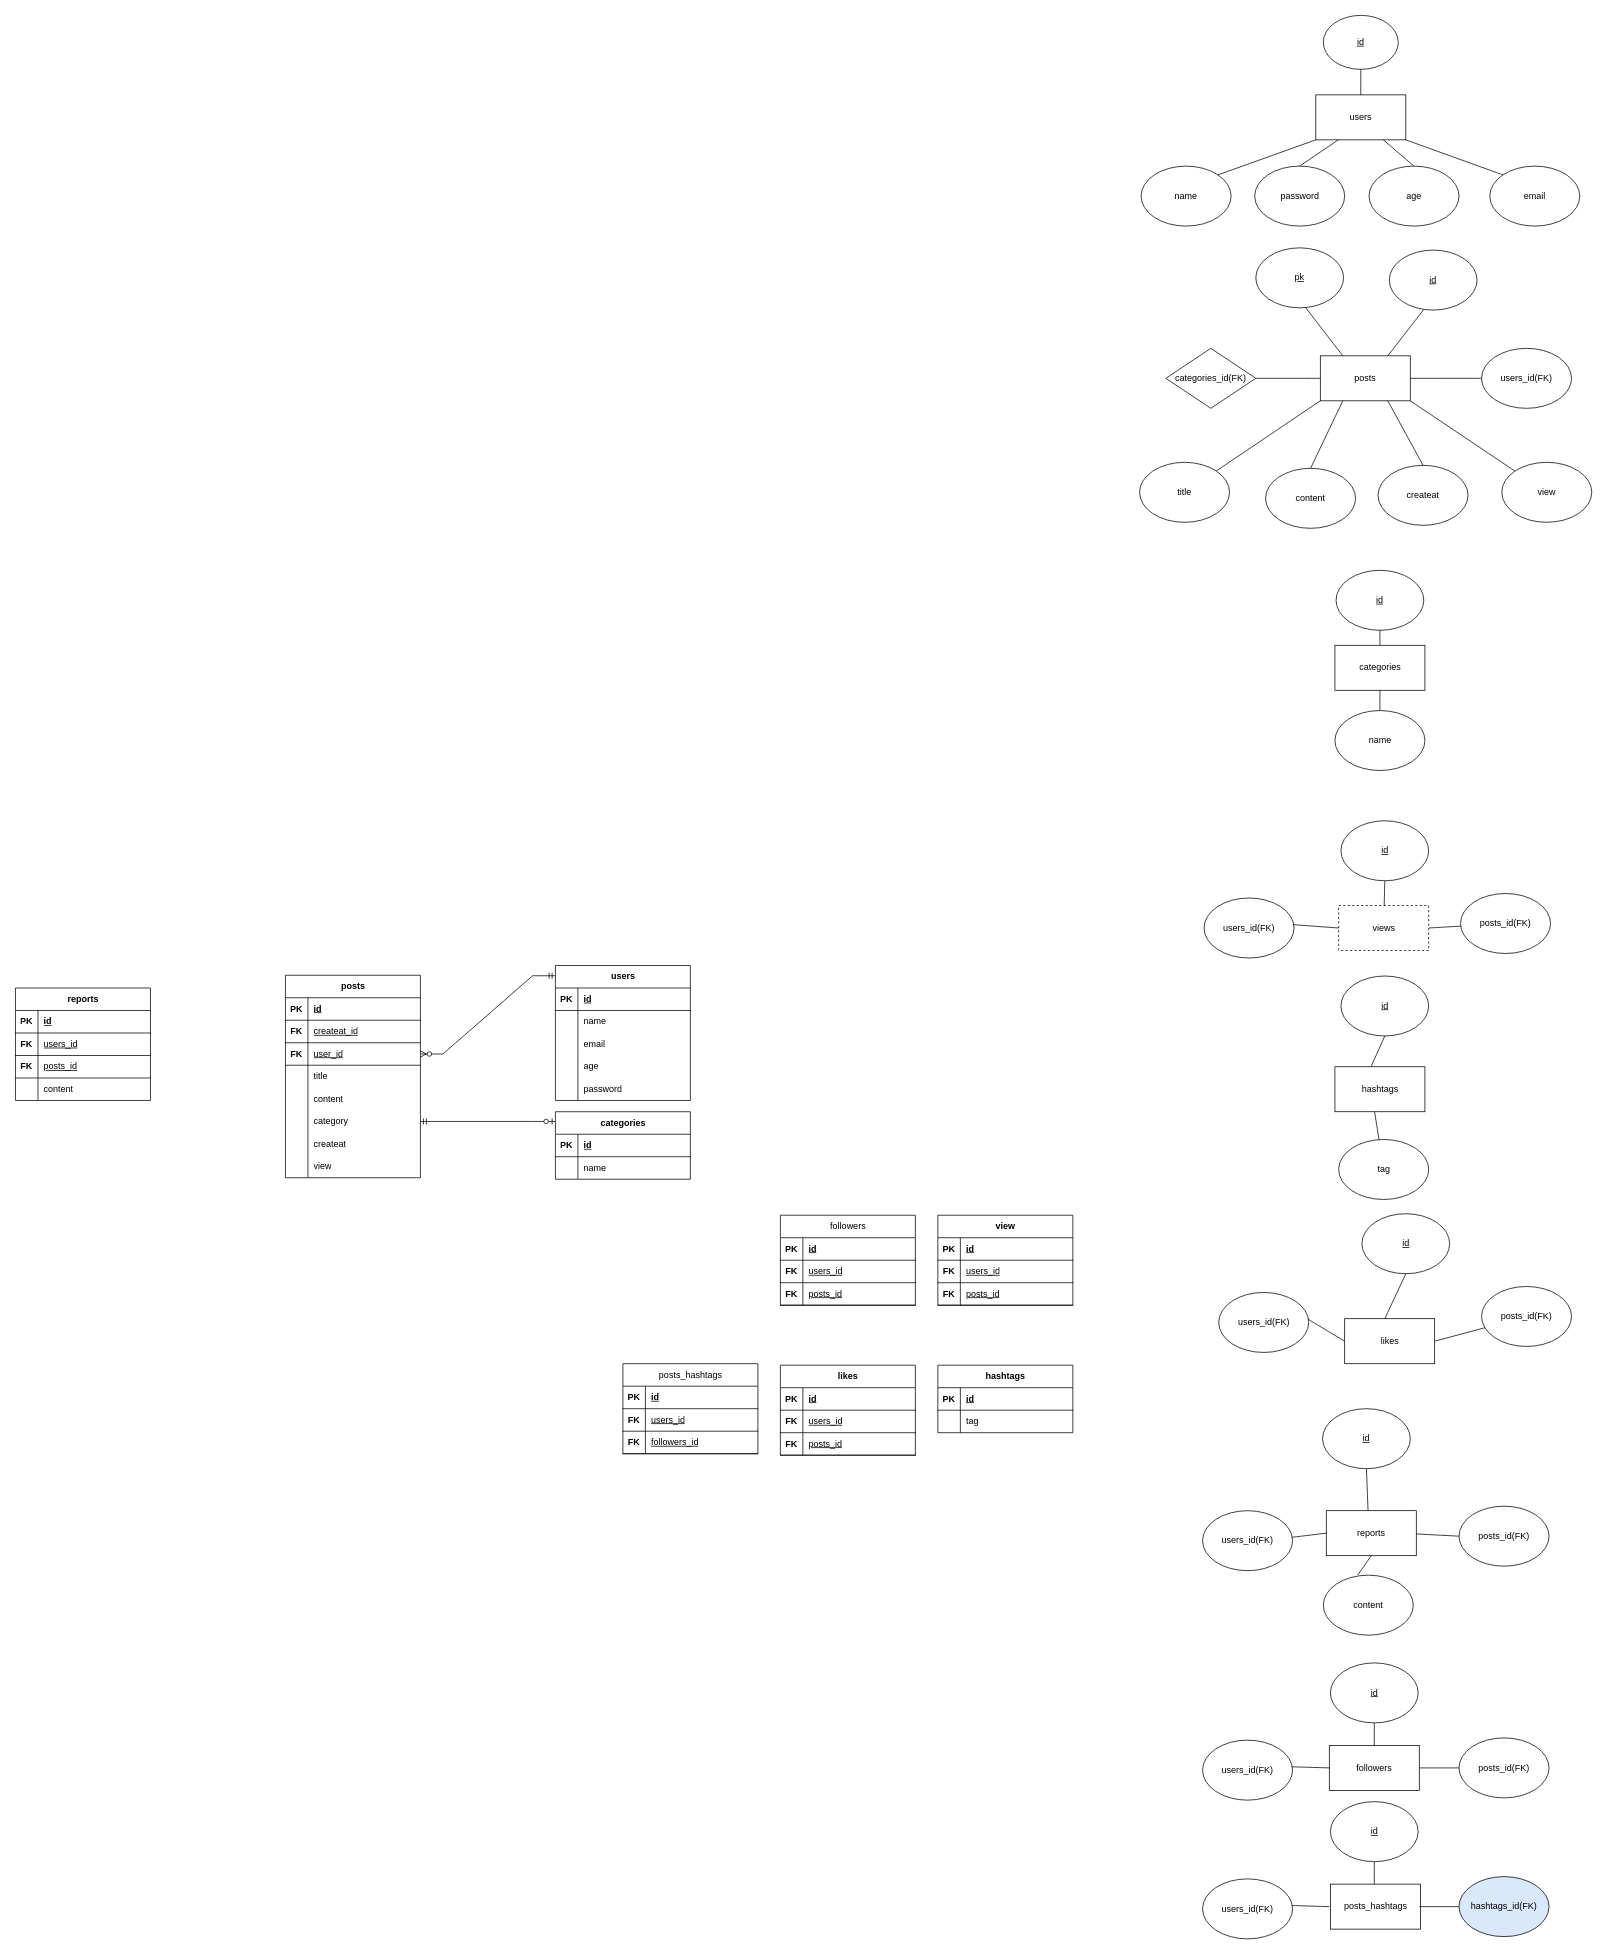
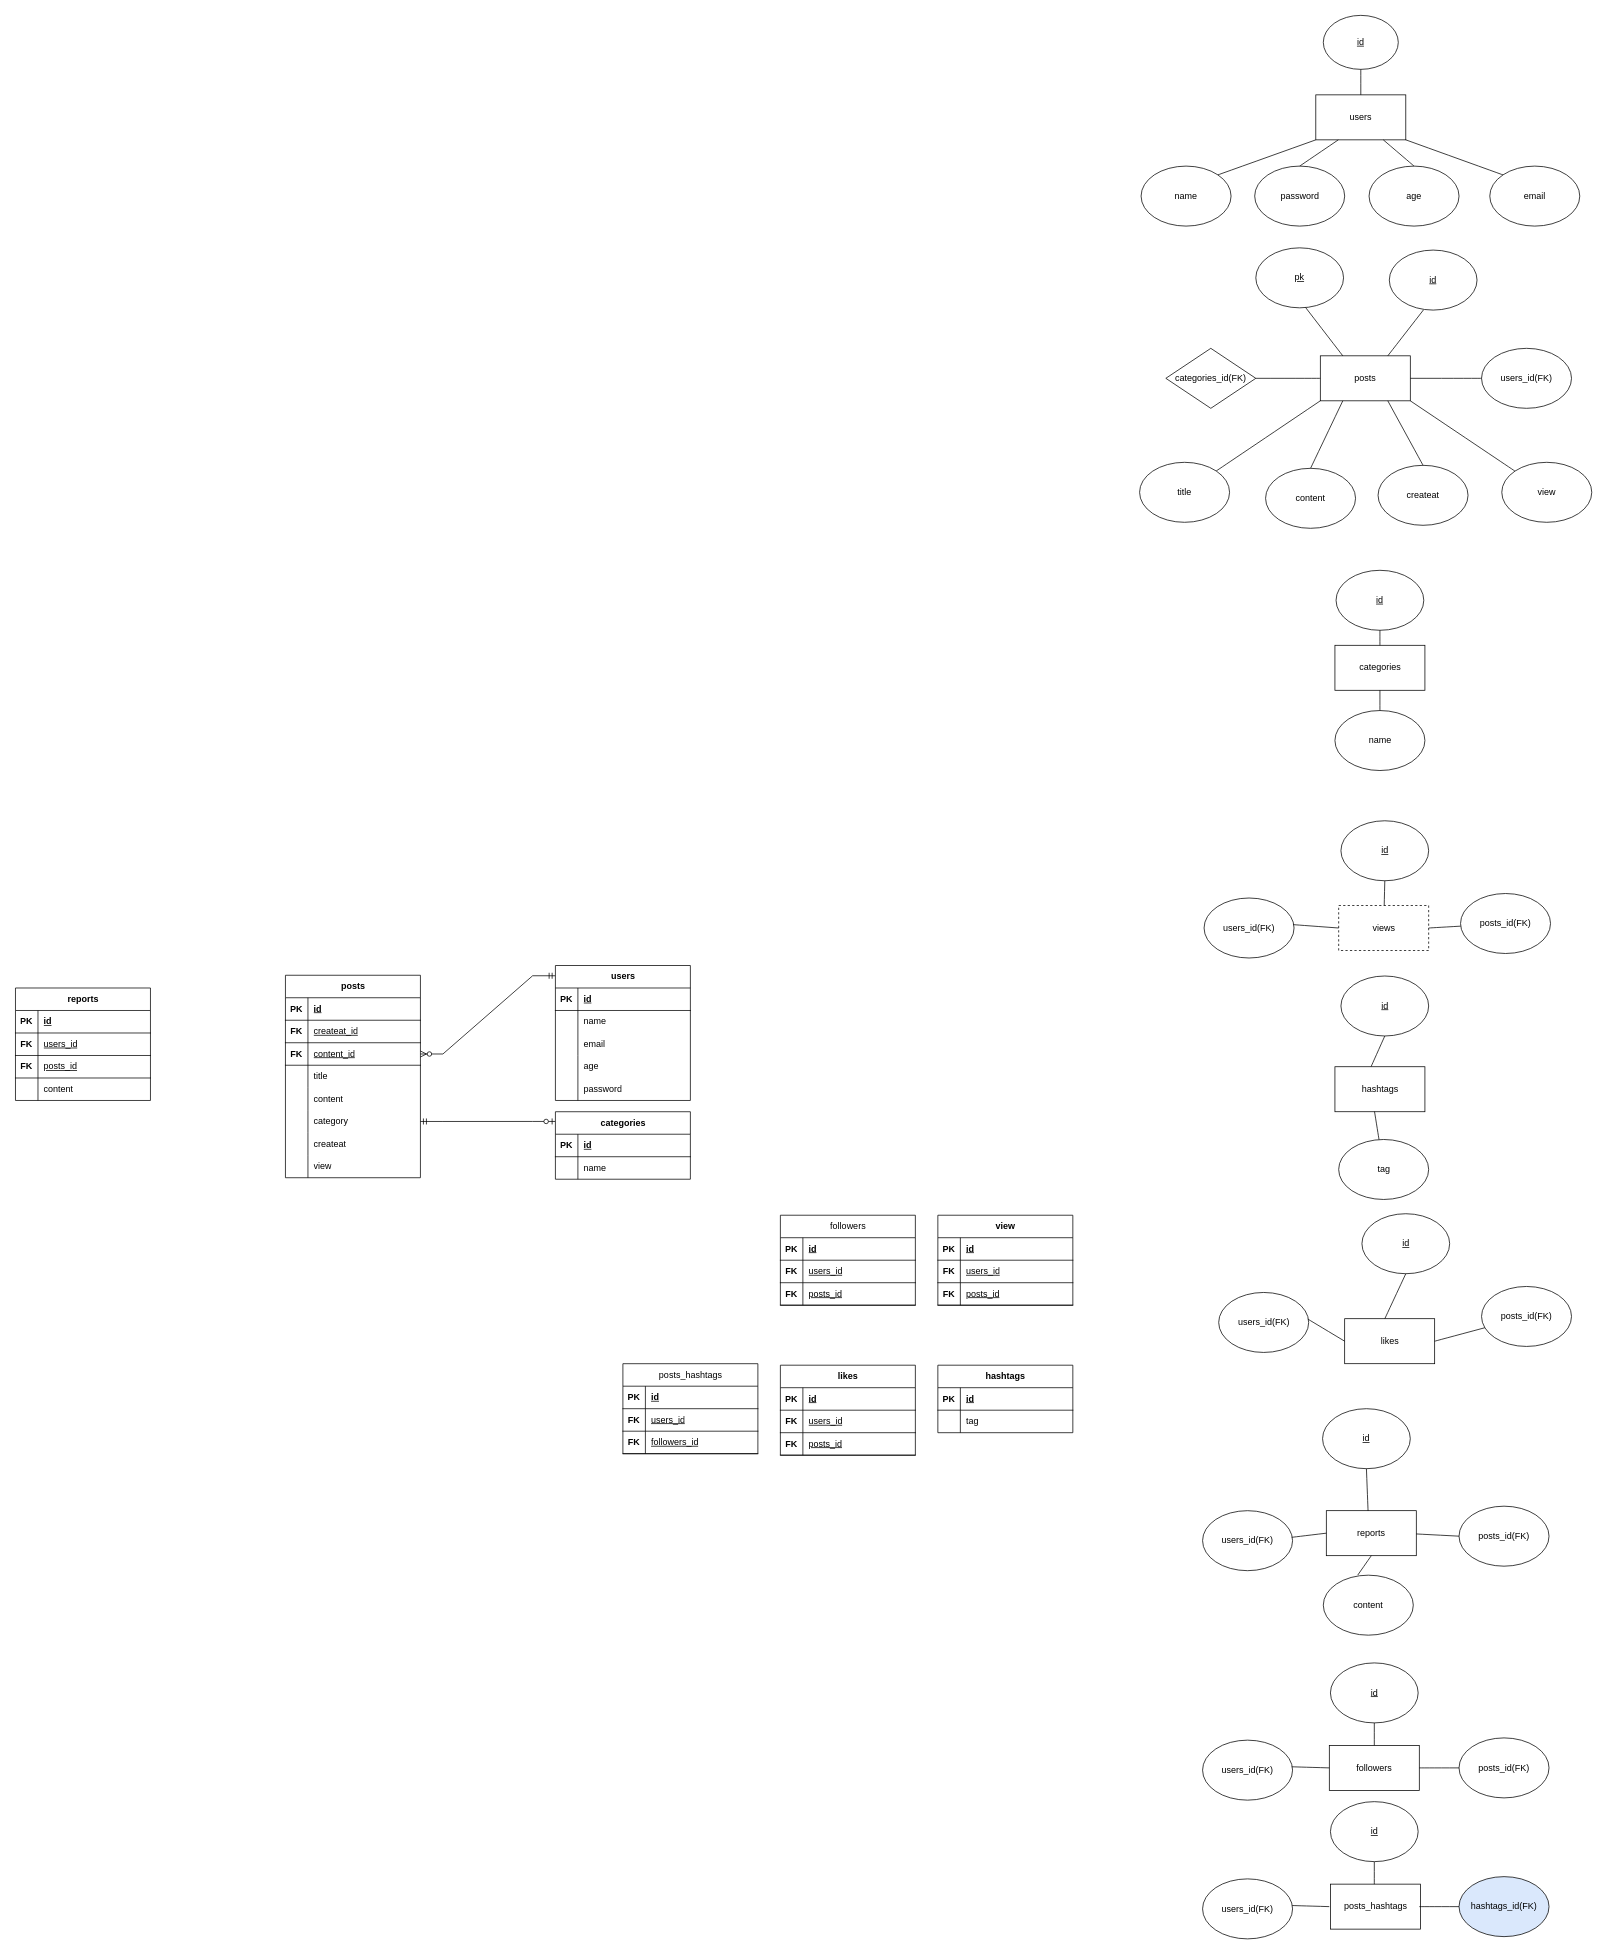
node "user_id": label "user_id" -> "content_id"
